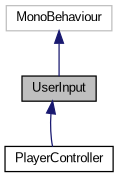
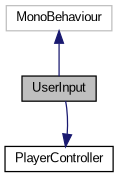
edge "PlayerController" -> "UserInput": reversed
